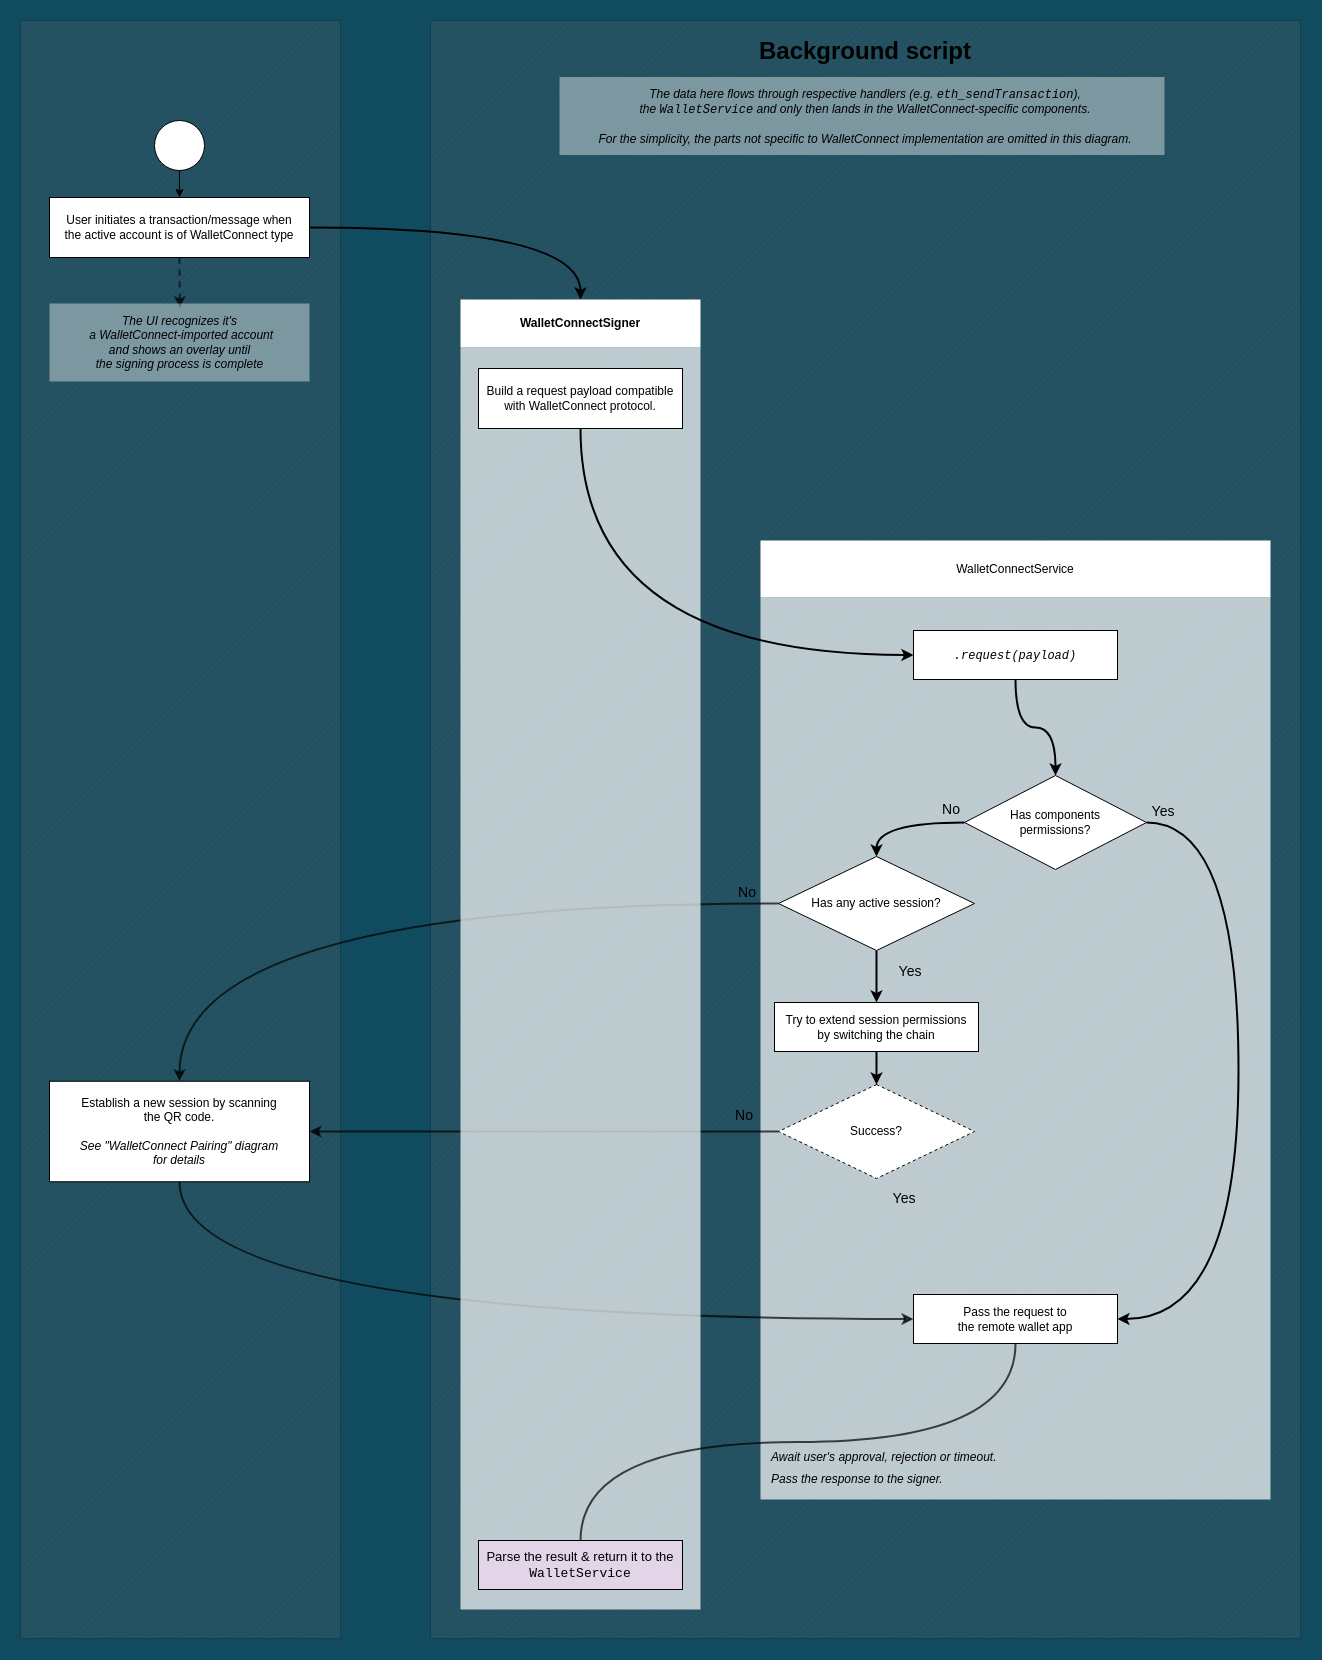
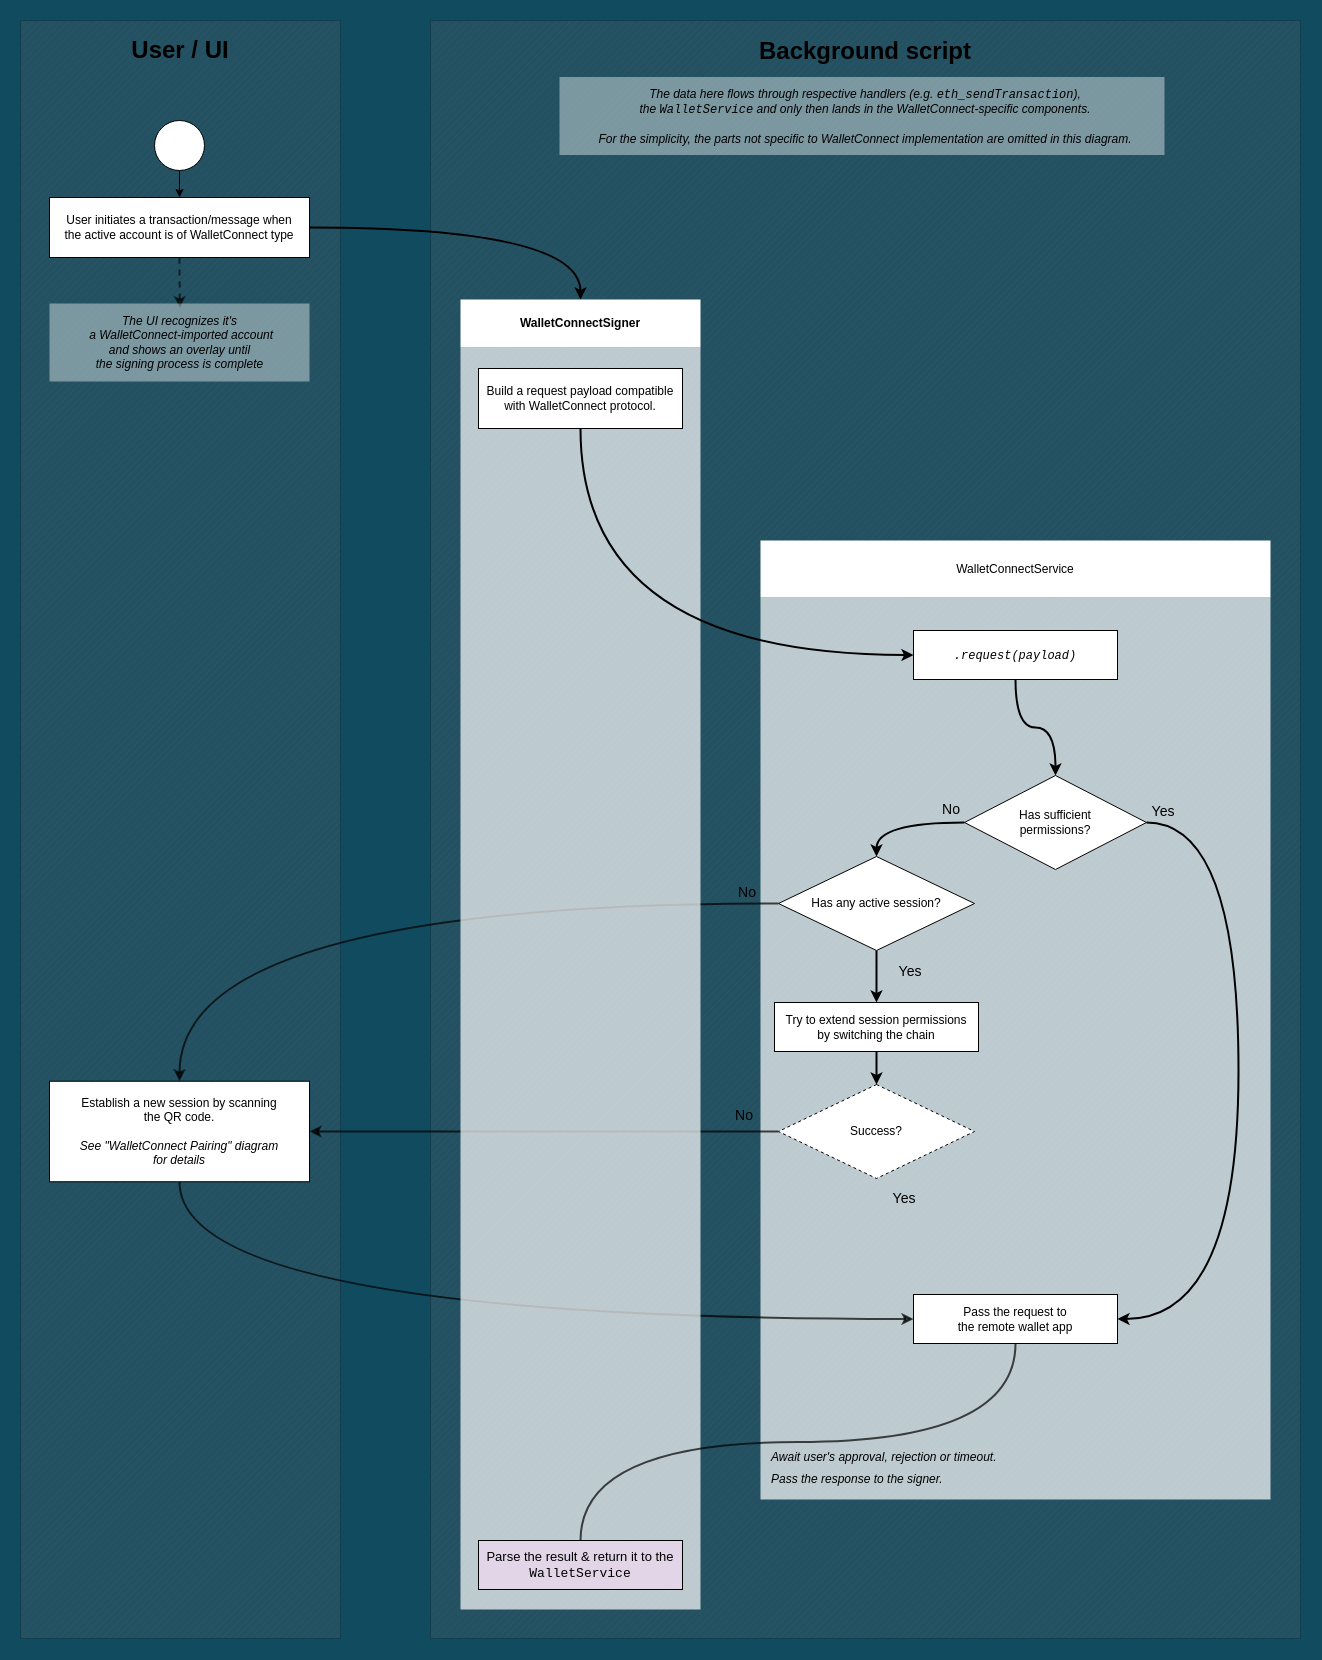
node "User / UI": added
node "Has componentspermissions?": label "Has componentspermissions?" -> "Has sufficientpermissions?"
